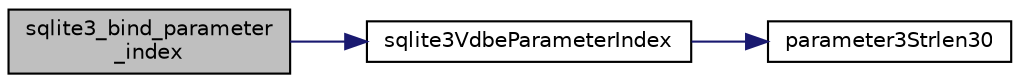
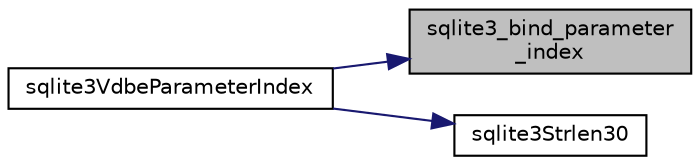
edge "sqlite3_bind_parameter _index" -> "sqlite3VdbeParameterIndex": reversed
node "parameter3Strlen30": label "parameter3Strlen30" -> "sqlite3Strlen30"
